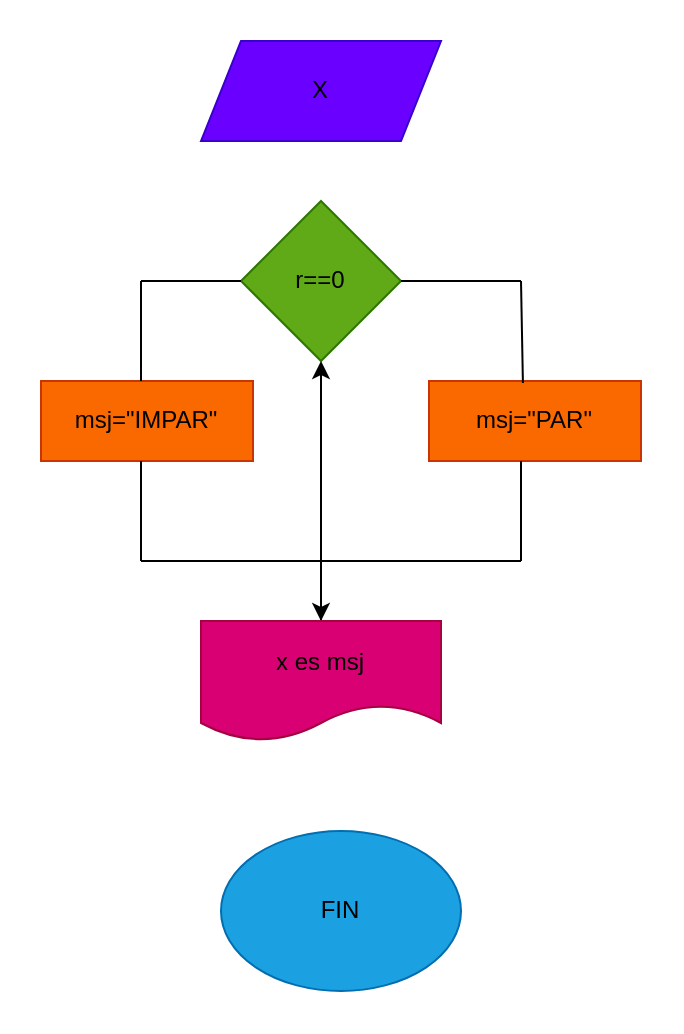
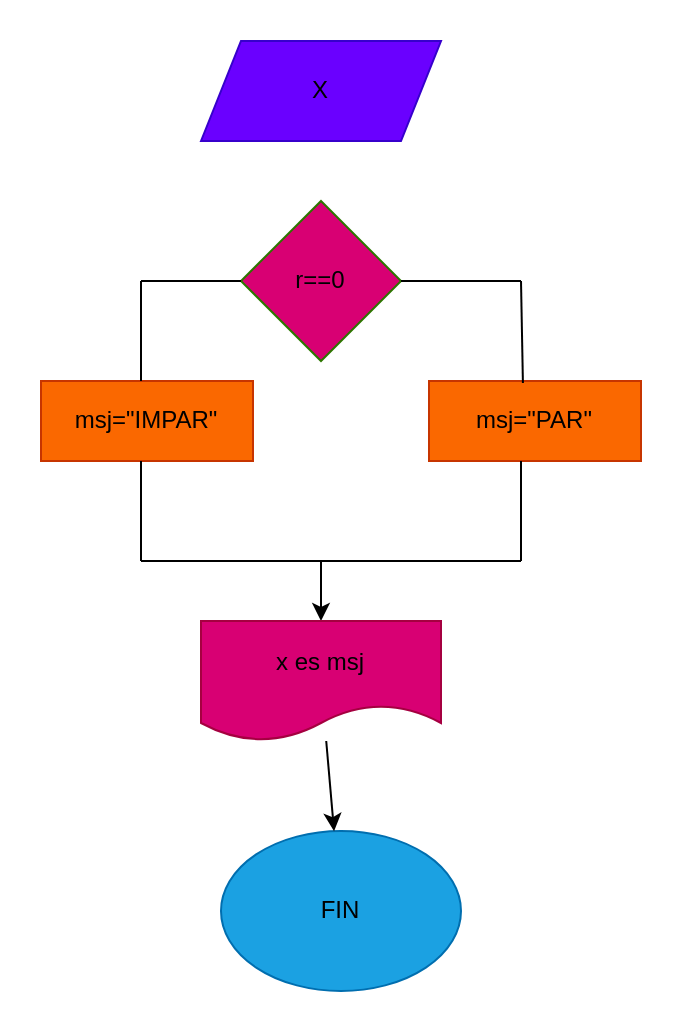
node "r==0": fillcolor #60a917 -> #d80073
edge "x es msj" -> "r==0": now "x es msj" -> "FIN"
